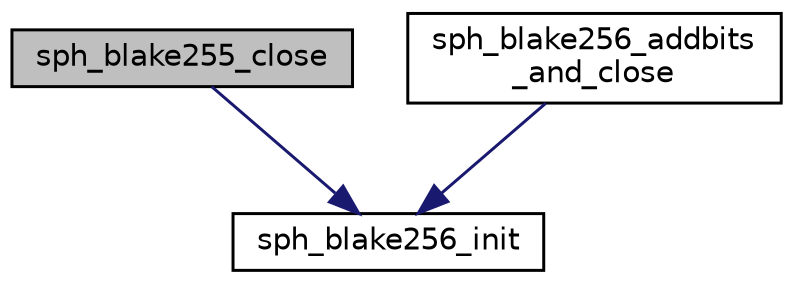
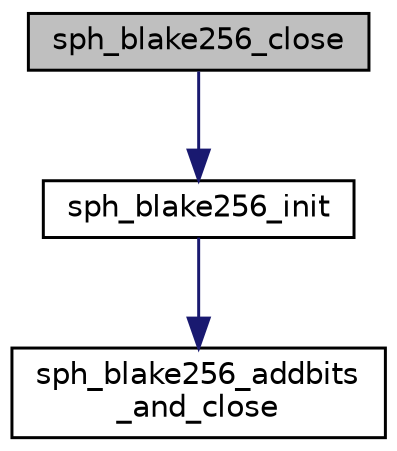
node "sph_blake255_close": label "sph_blake255_close" -> "sph_blake256_close"
edge "sph_blake256_addbits _and_close" -> "sph_blake256_init": reversed
